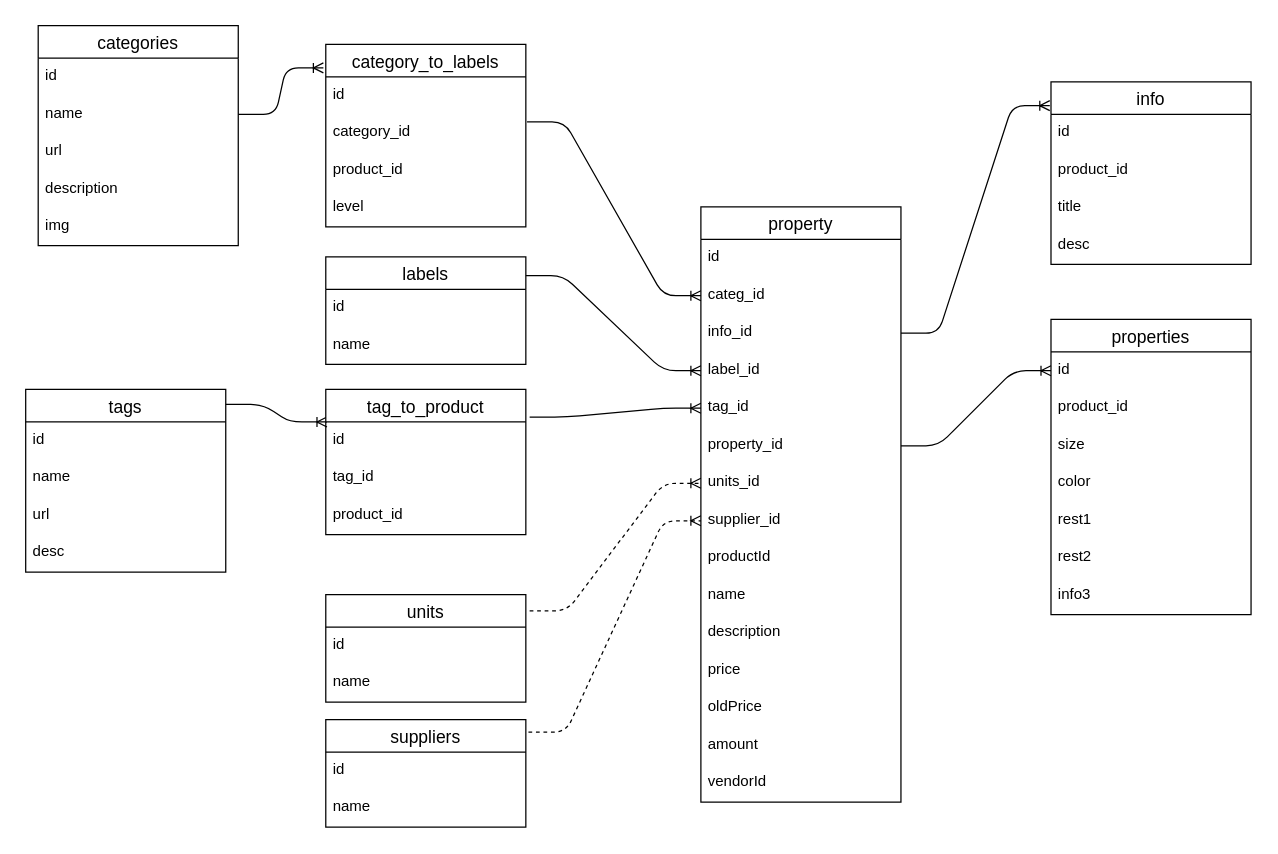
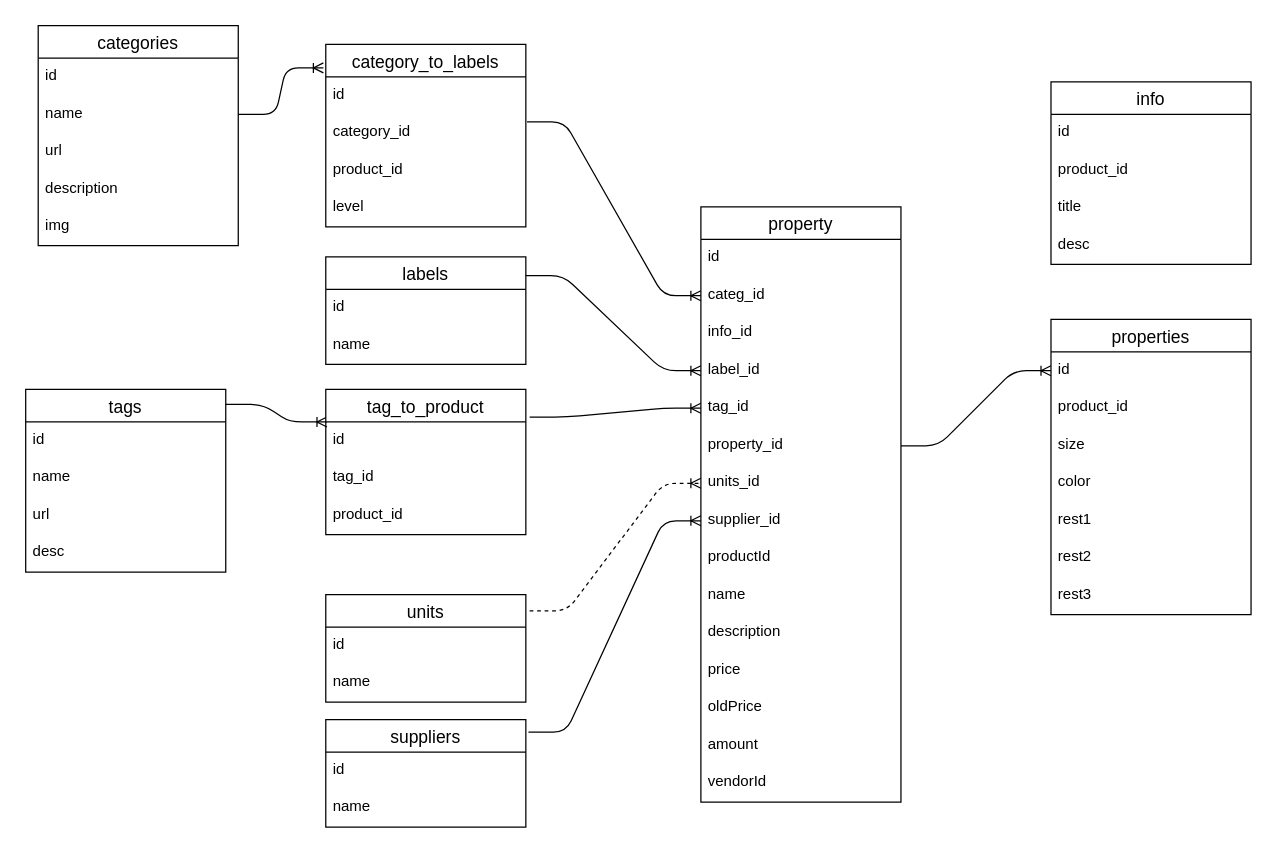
edge "info_id" -> "info": removed
node "info3": label "info3" -> "rest3"
edge "suppliers" -> "supplier_id": style dashed -> solid
